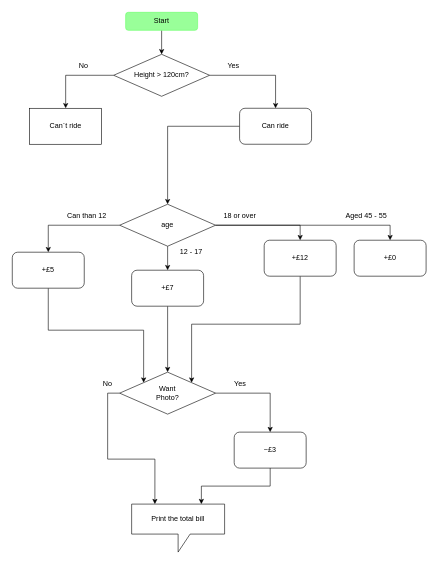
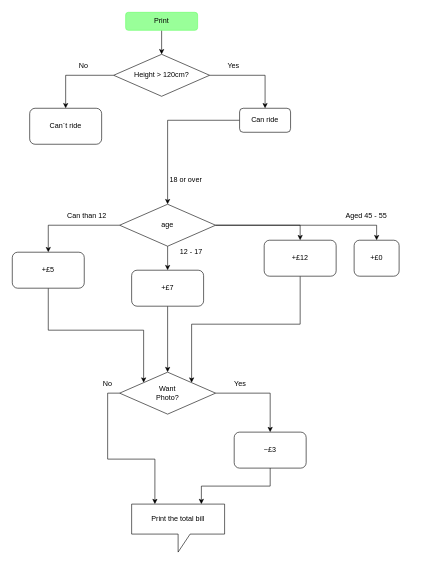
node "Start": label "Start" -> "Print"
node "Can`t ride": shape rectangle -> rounded rectangle
node "Can ride": size 72x36 -> 51x24
node "18 or over": moved (240, 216) -> (186, 180)
node "+£0": size 72x36 -> 45x36
